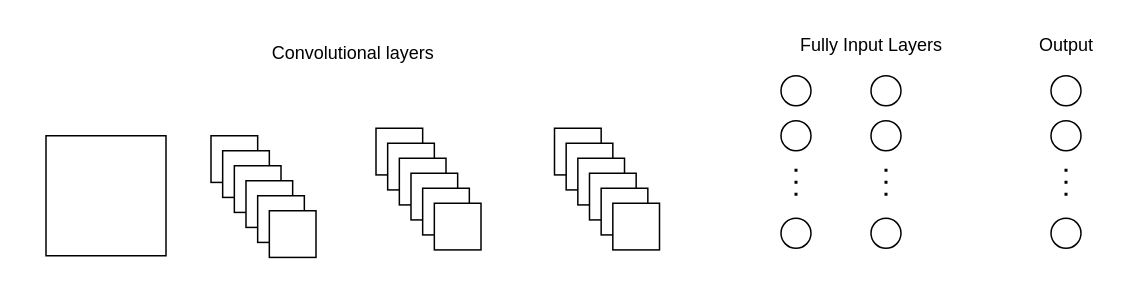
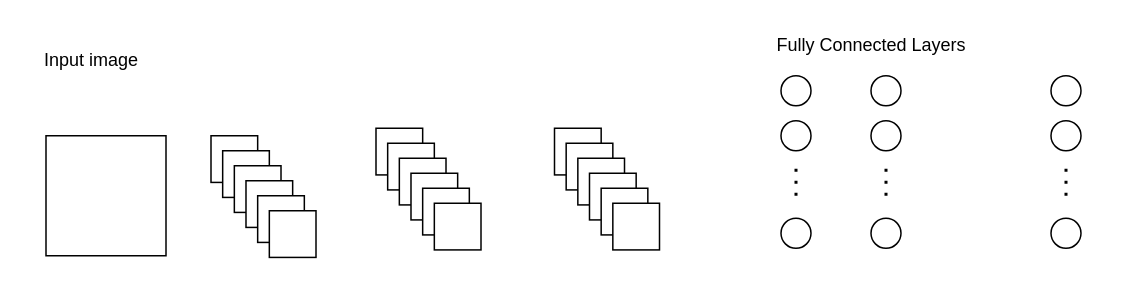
node "Fully Input Layers": label "Fully Input Layers" -> "Fully Connected Layers"
node "Output": removed
node "Convolutional layers": removed
node "Input image": added
